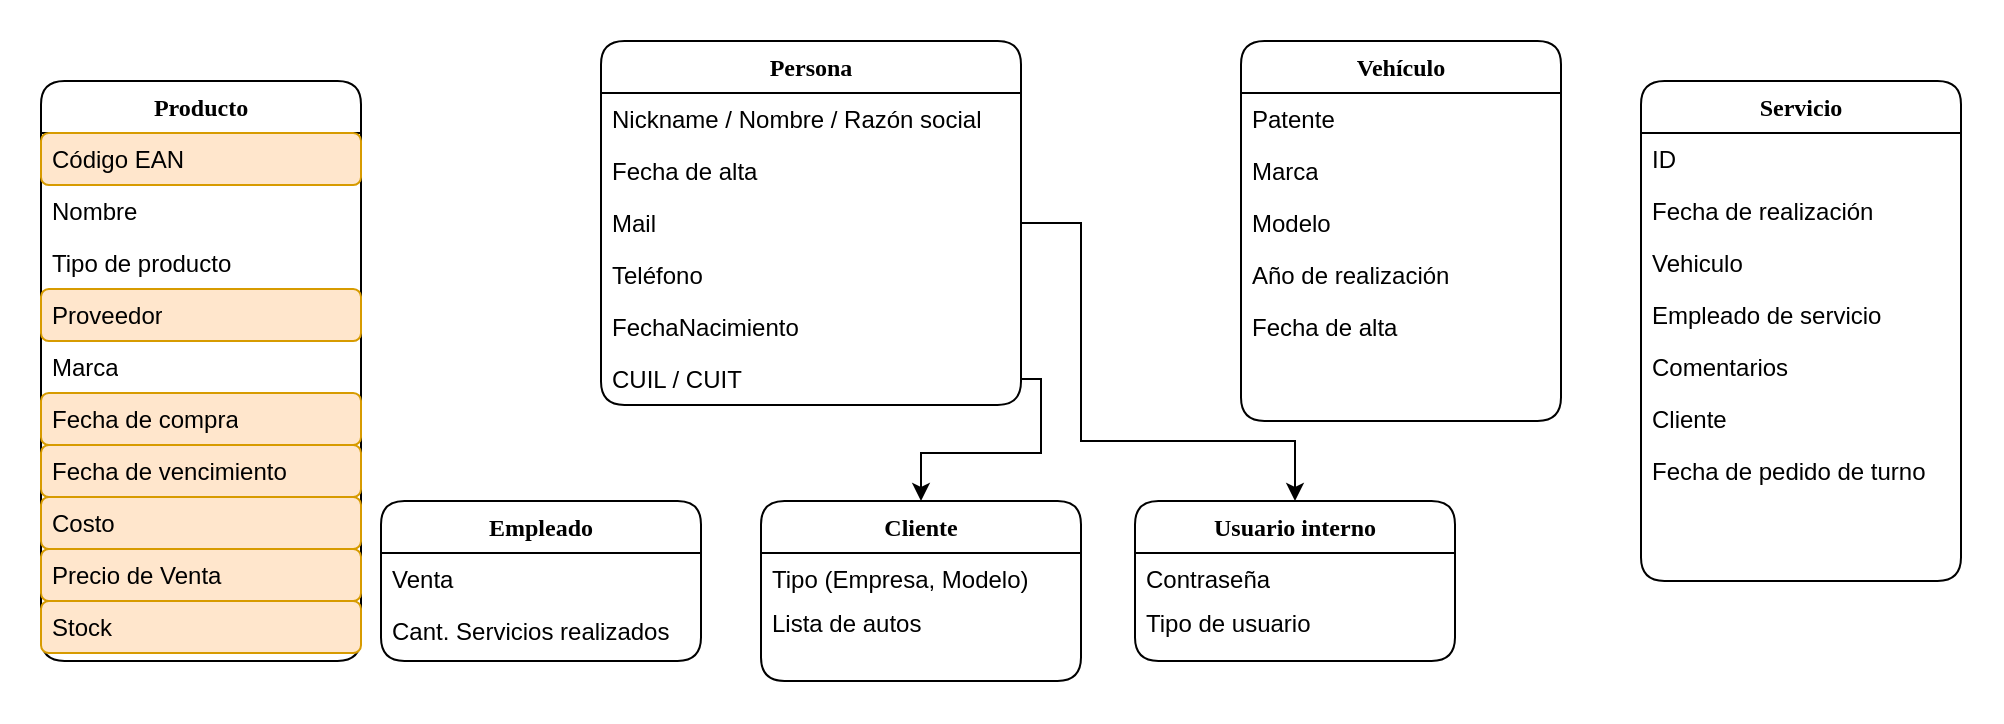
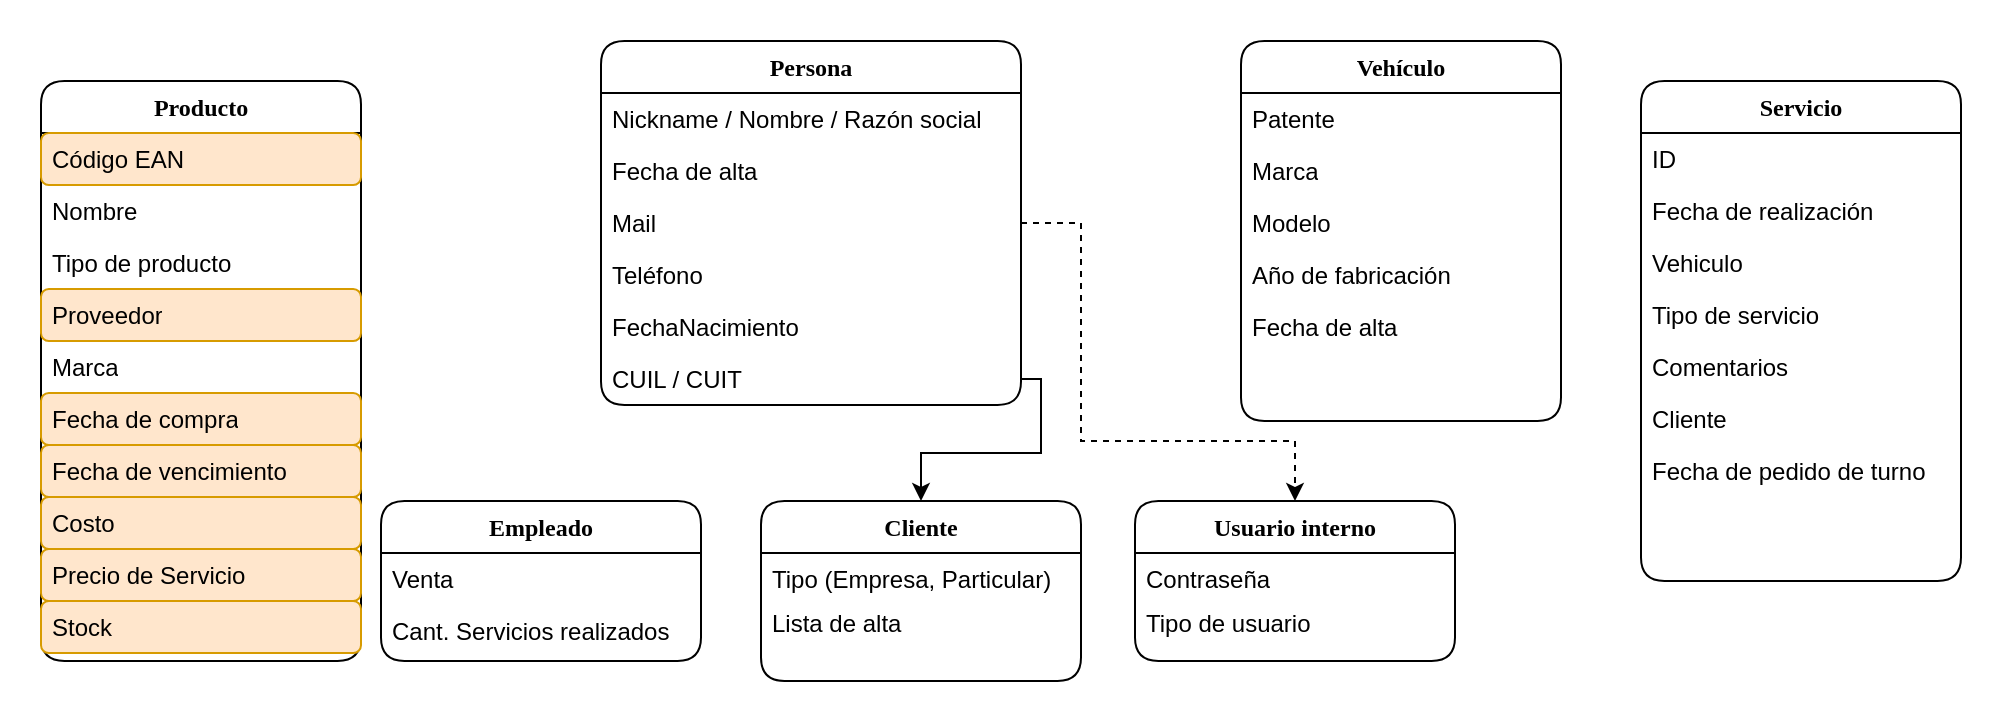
node "Año de realización": label "Año de realización" -> "Año de fabricación"
node "Empleado de servicio": label "Empleado de servicio" -> "Tipo de servicio"
edge "Mail" -> "Usuario interno": style solid -> dashed
node "Precio de Venta": label "Precio de Venta" -> "Precio de Servicio"
node "Tipo (Empresa, Modelo)": label "Tipo (Empresa, Modelo)" -> "Tipo (Empresa, Particular)"
node "Lista de autos": label "Lista de autos" -> "Lista de alta"
